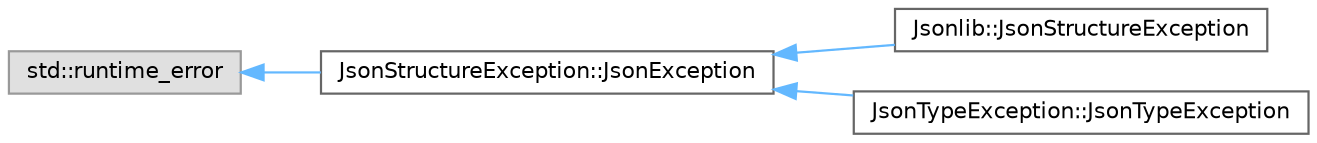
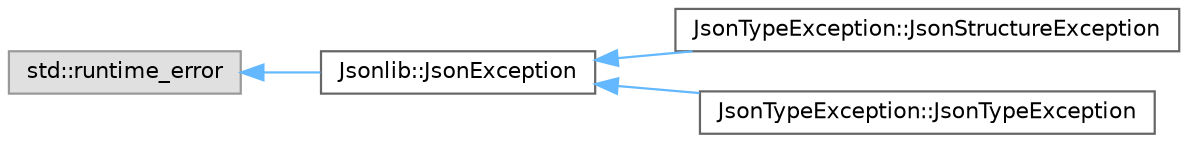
node "Jsonlib::JsonStructureException": label "Jsonlib::JsonStructureException" -> "JsonTypeException::JsonStructureException"
node "JsonStructureException::JsonException": label "JsonStructureException::JsonException" -> "Jsonlib::JsonException"
